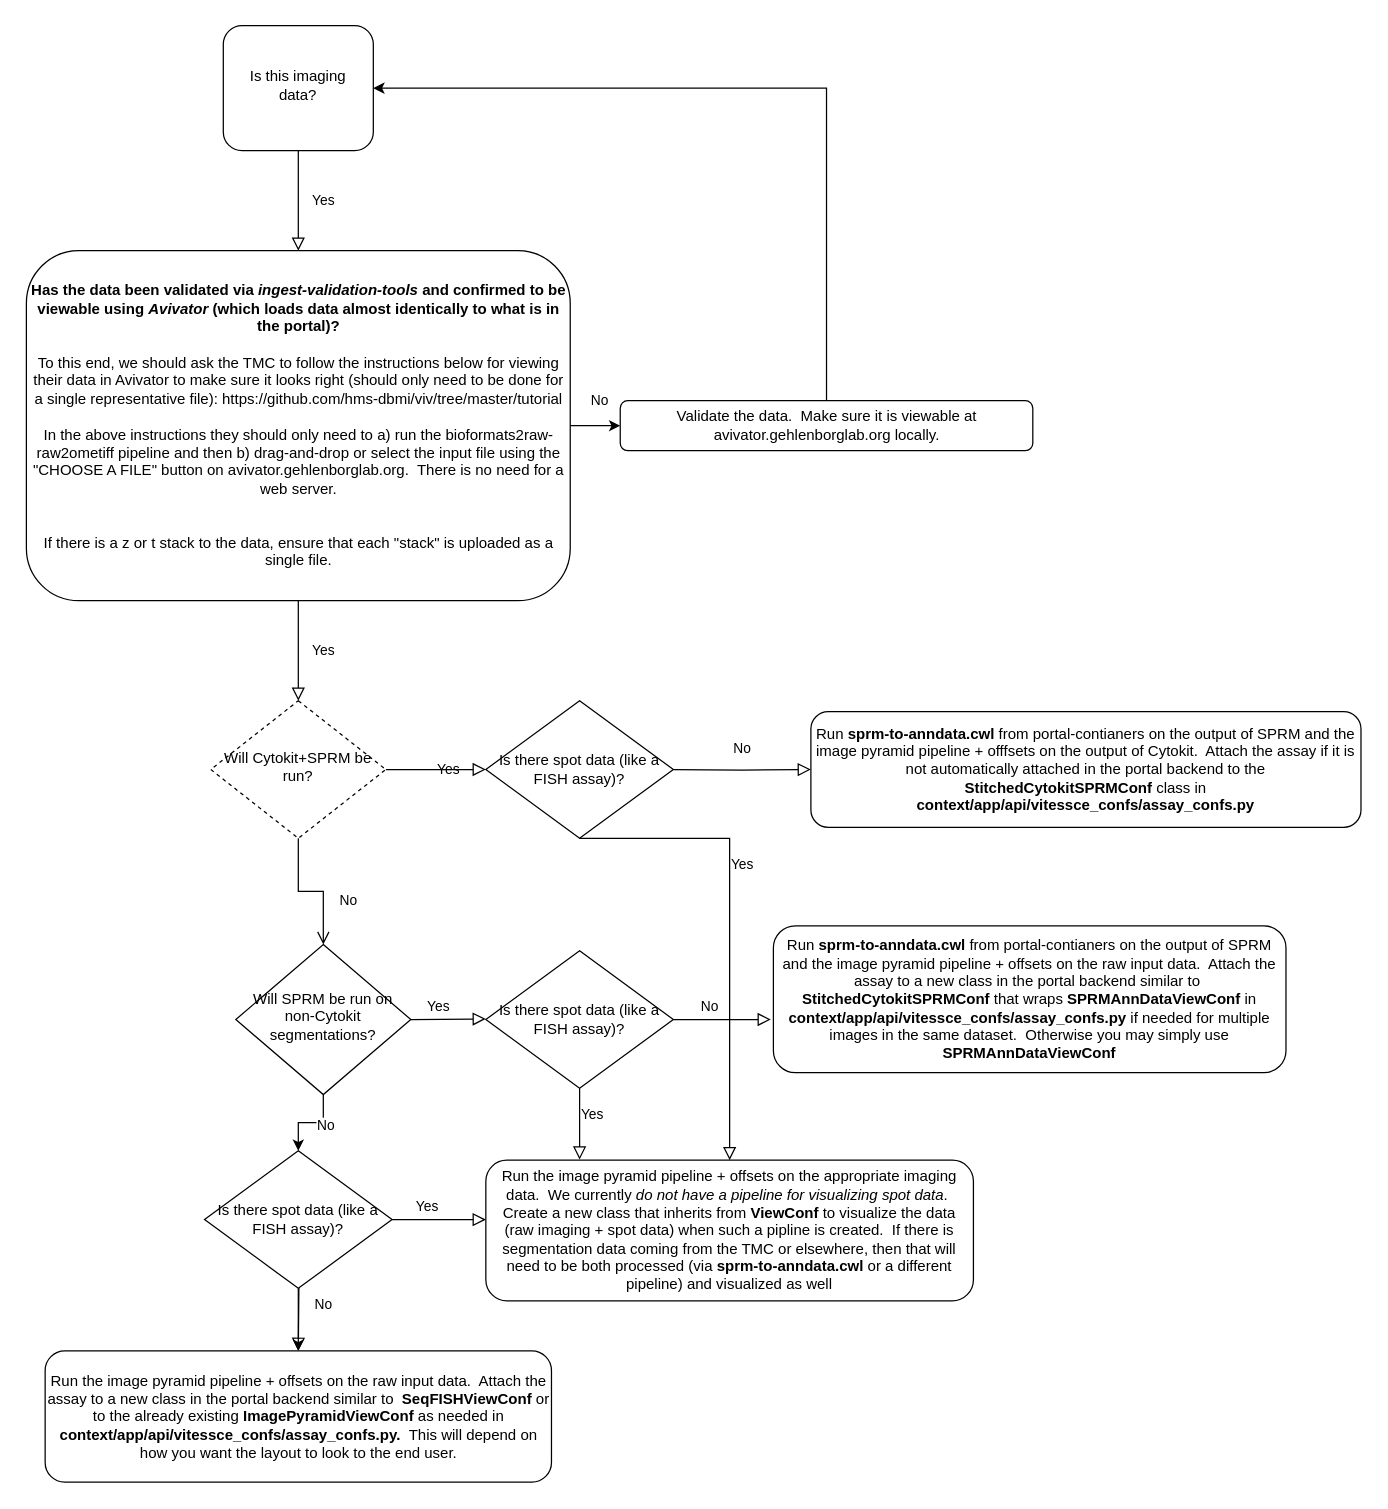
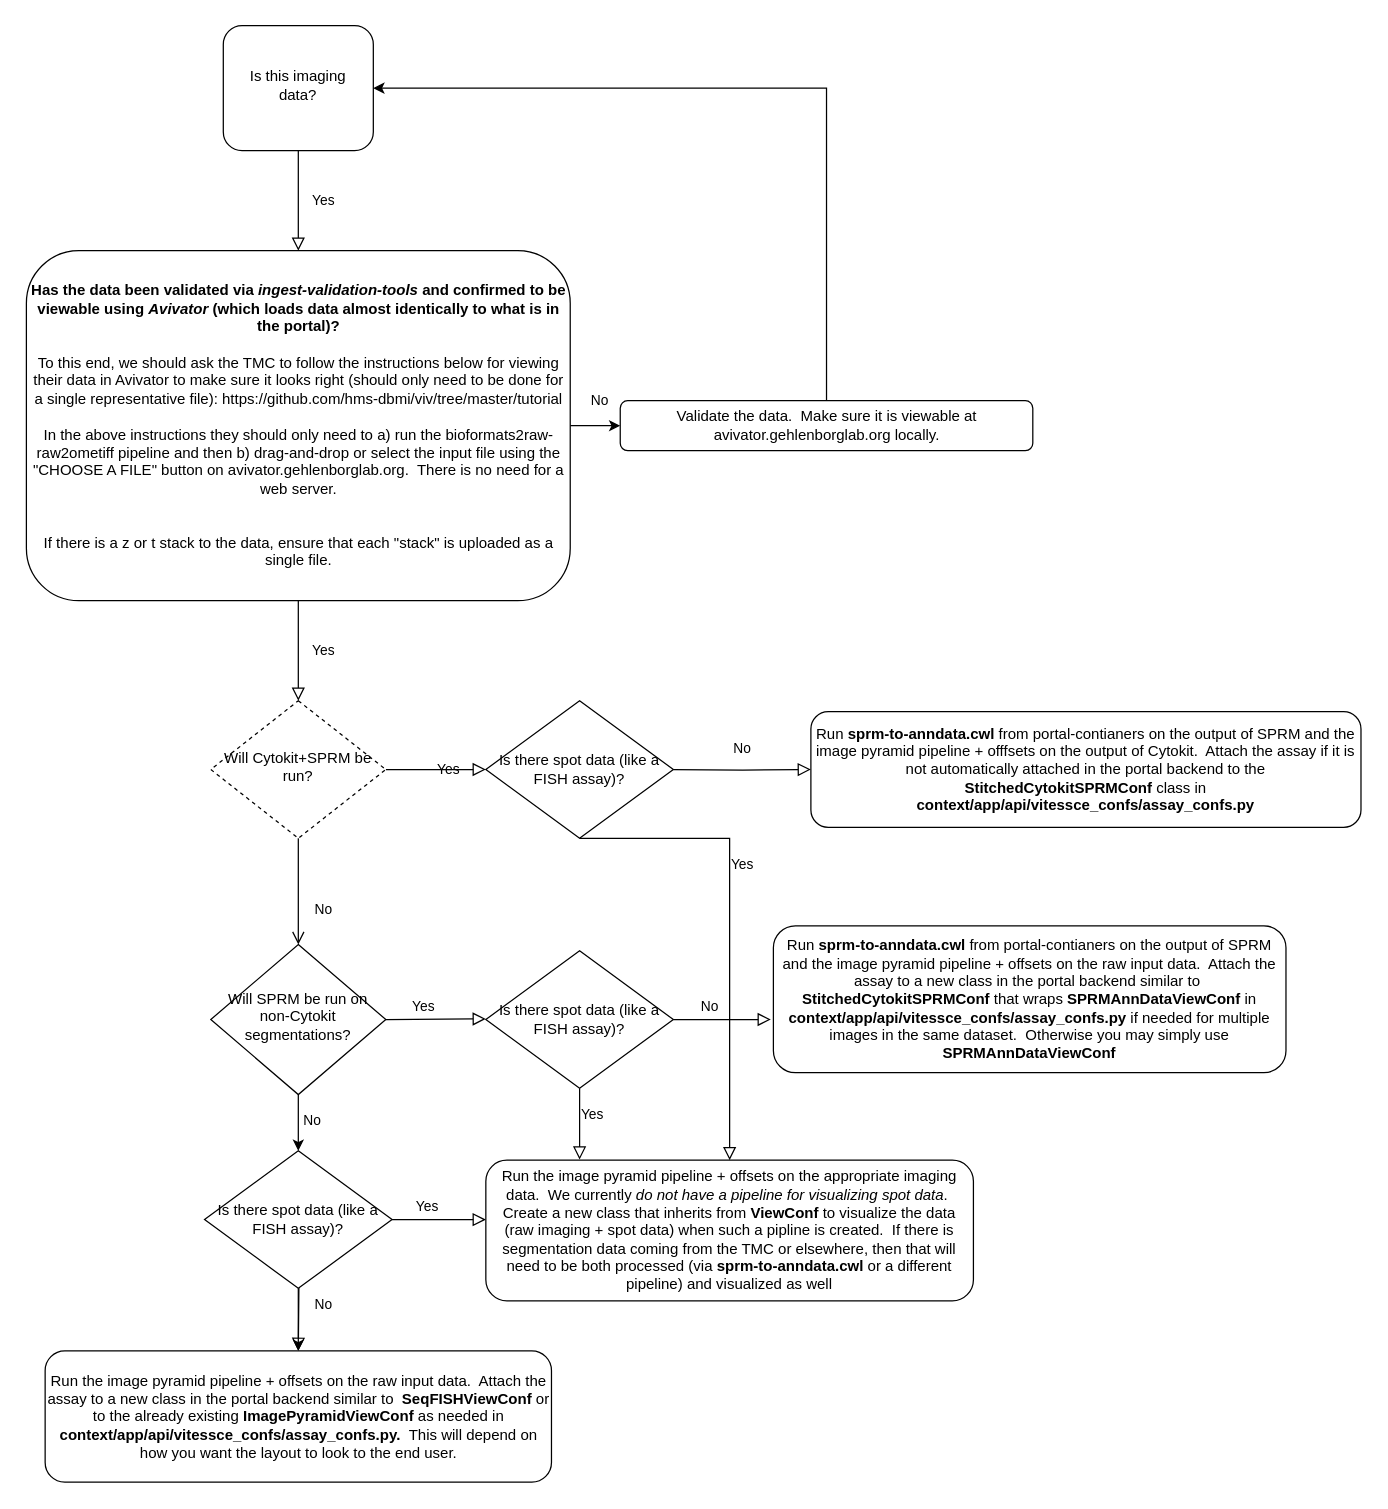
node "Will SPRM be run on non-Cytokit segmentations?": moved (323, 1019) -> (298, 1019)
